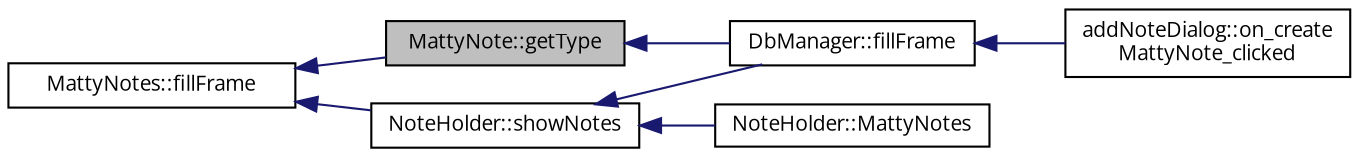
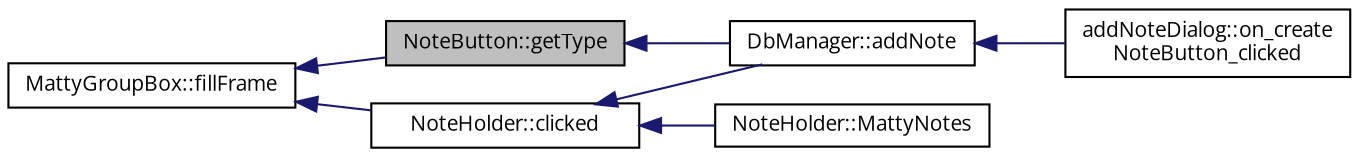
node "MattyNote::getType": label "MattyNote::getType" -> "NoteButton::getType"
node "DbManager::fillFrame": label "DbManager::fillFrame" -> "DbManager::addNote"
node "addNoteDialog::on_create MattyNote_clicked": label "addNoteDialog::on_create MattyNote_clicked" -> "addNoteDialog::on_create NoteButton_clicked"
node "MattyNotes::fillFrame": label "MattyNotes::fillFrame" -> "MattyGroupBox::fillFrame"
node "NoteHolder::showNotes": label "NoteHolder::showNotes" -> "NoteHolder::clicked"
